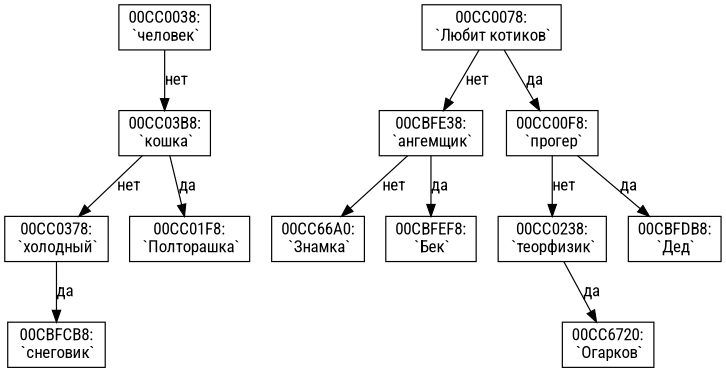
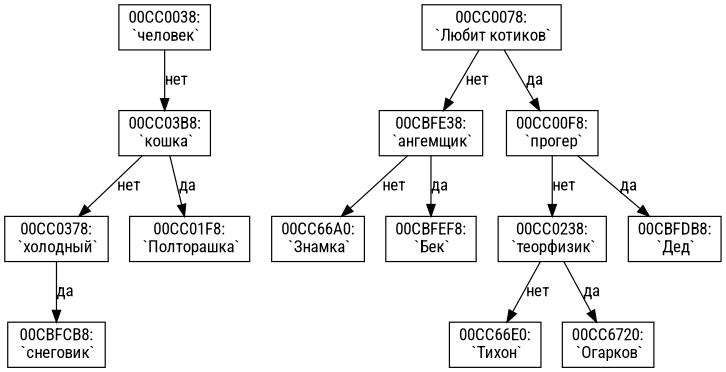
node "00CC66E0: `Тихон`": added
